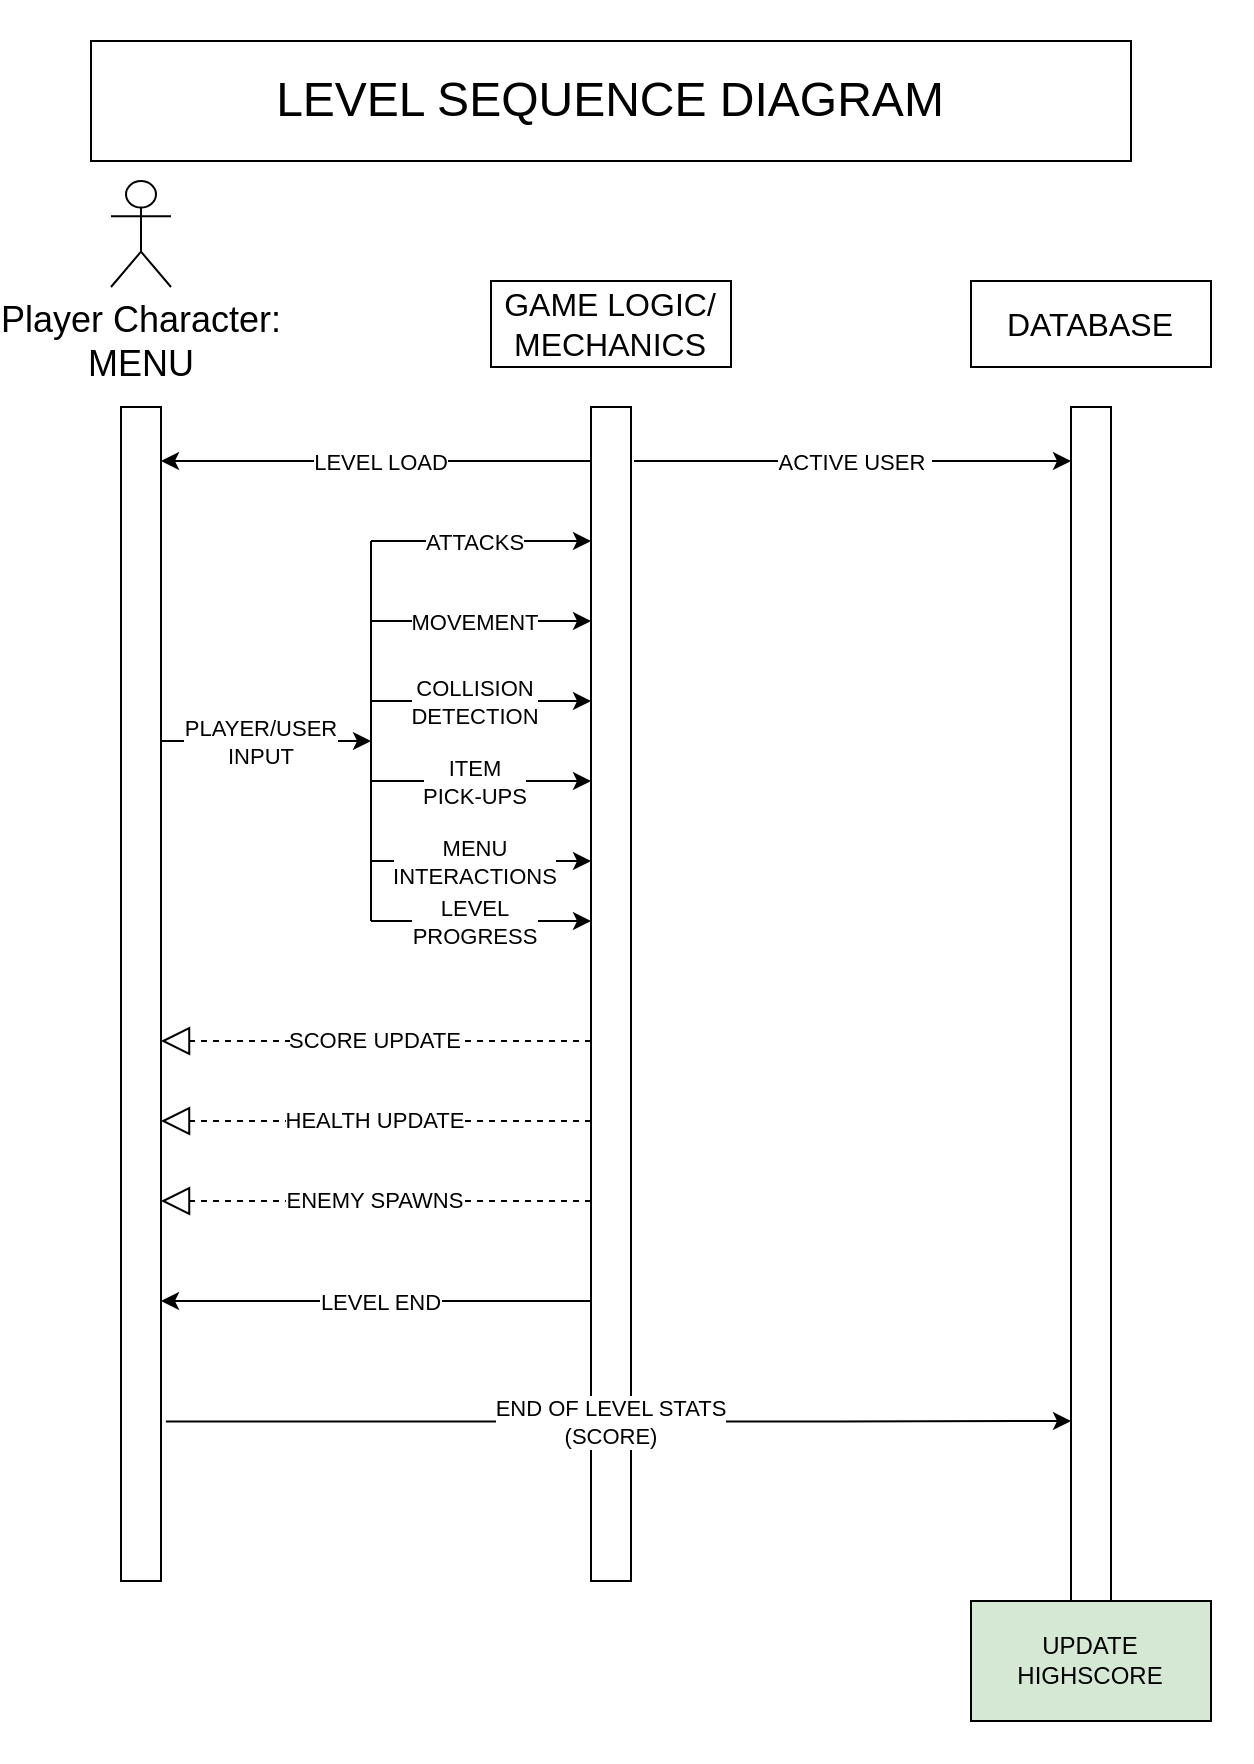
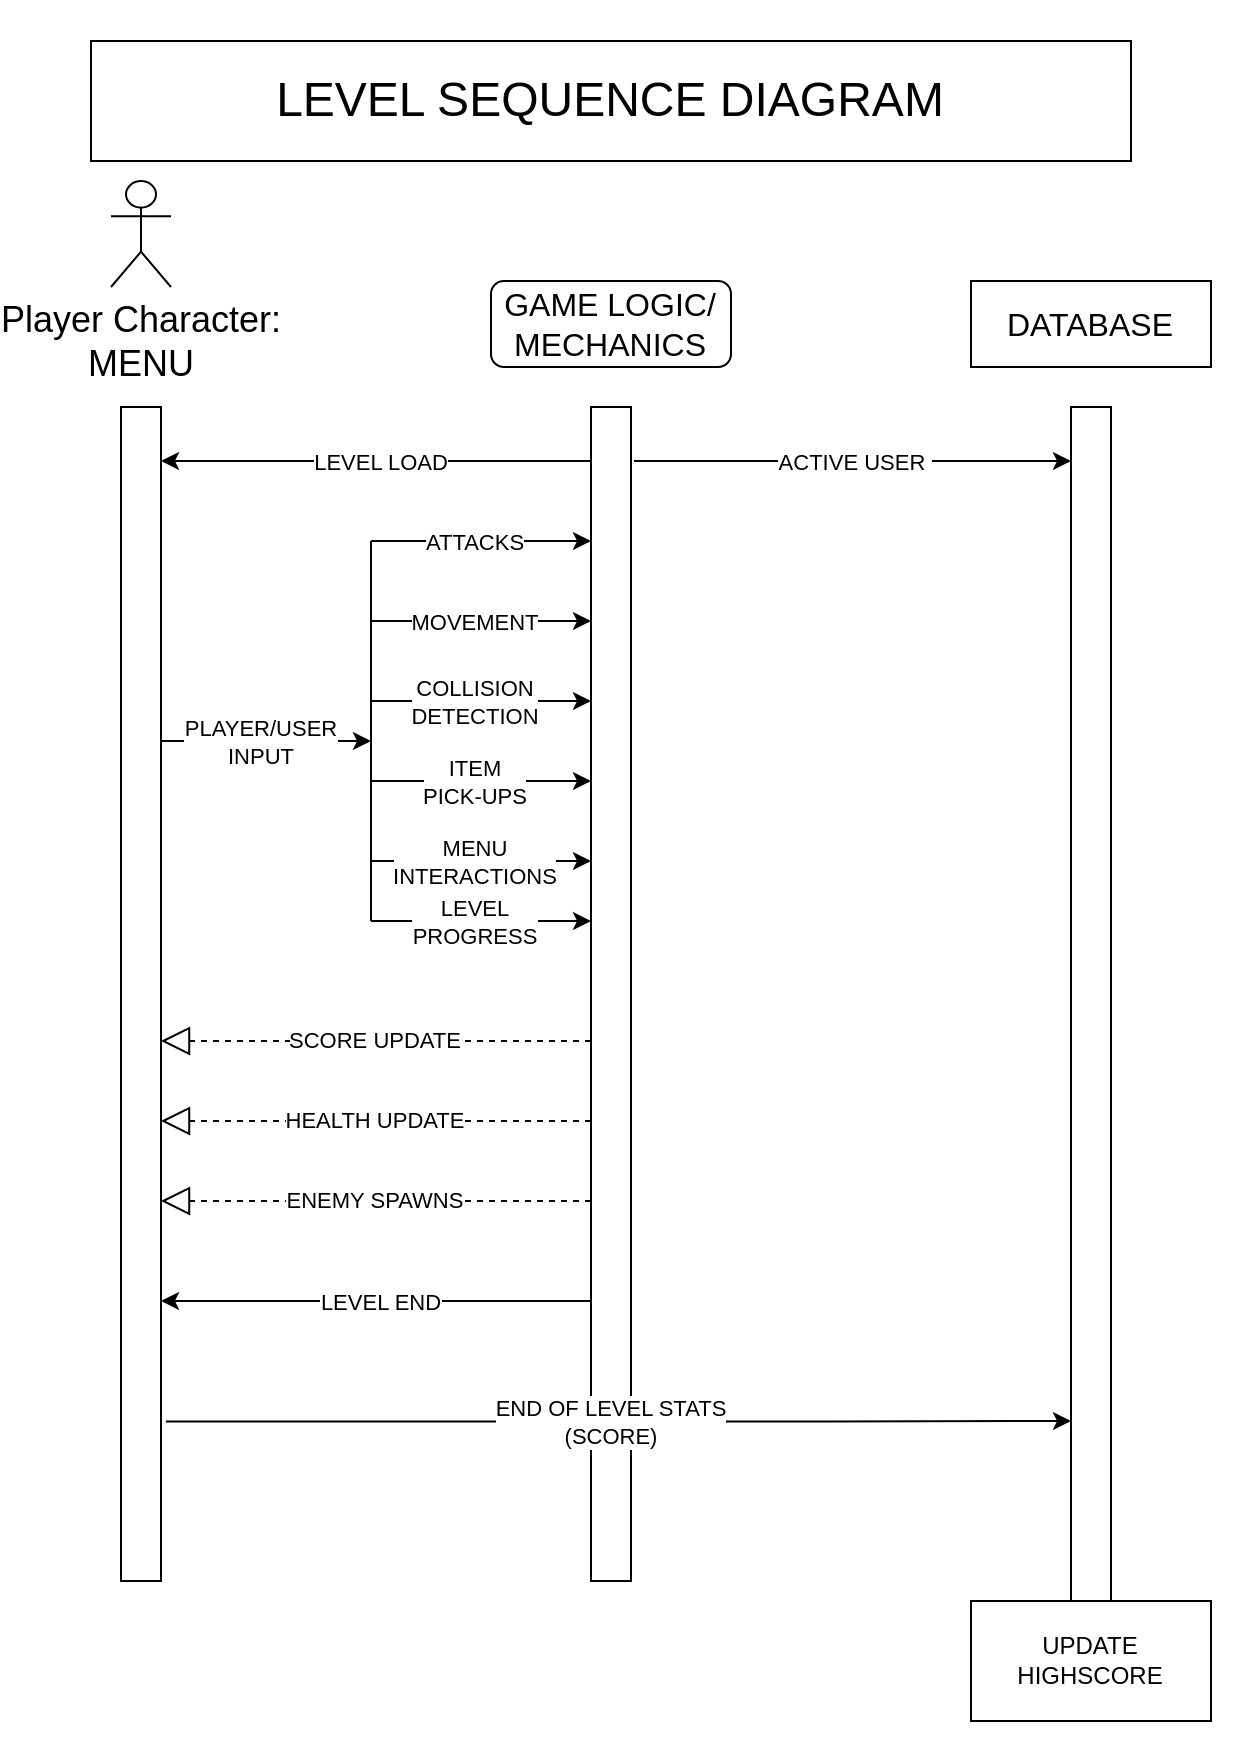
node "GAME LOGIC/ MECHANICS": shape rectangle -> rounded rectangle
node "UPDATE HIGHSCORE": fillcolor #d5e8d4 -> #ffffff
